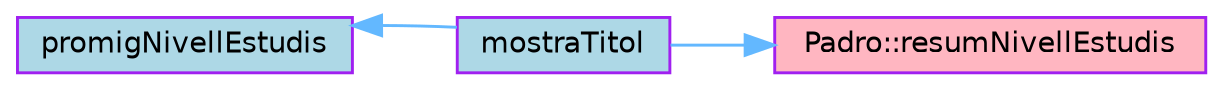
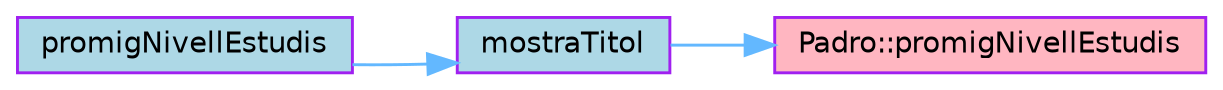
edge "mostraTitol" -> "promigNivellEstudis": reversed
node "Padro::resumNivellEstudis": label "Padro::resumNivellEstudis" -> "Padro::promigNivellEstudis"
